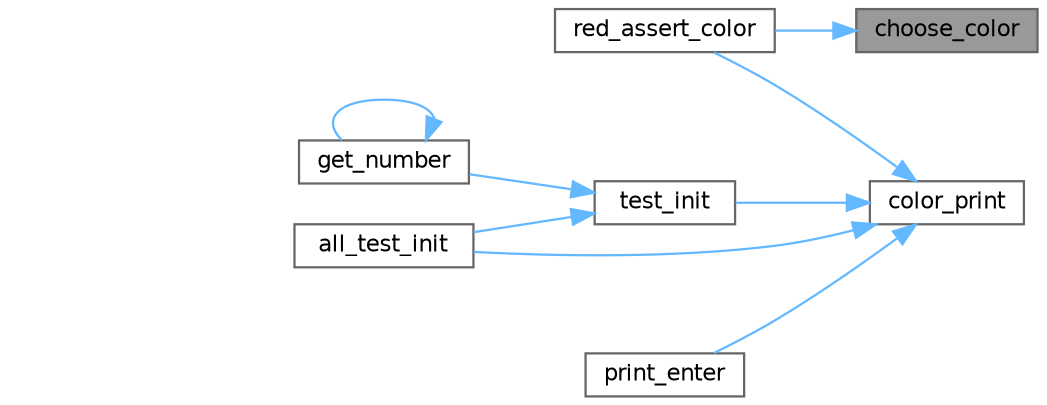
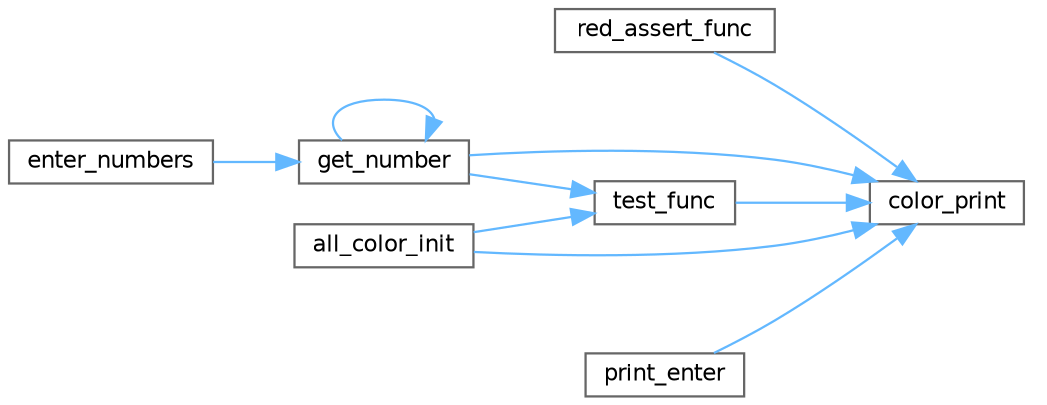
node "red_assert_color": label "red_assert_color" -> "red_assert_func"
node "choose_color": removed
edge "get_number" -> "color_print": added
node "enter_numbers": added
node "test_init": label "test_init" -> "test_func"
node "all_test_init": label "all_test_init" -> "all_color_init"
